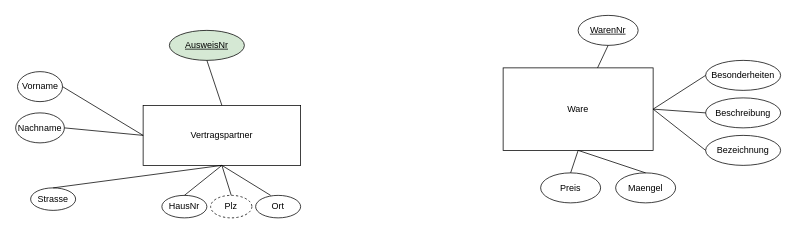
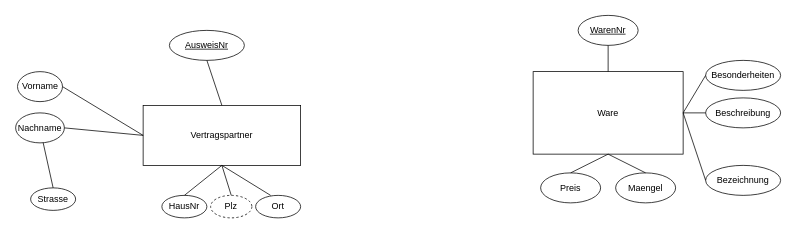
node "AusweisNr": fillcolor #d5e8d4 -> #ffffff
node "Ware": moved (578, 109) -> (608, 113)
node "Bezeichnung": moved (743, 150) -> (743, 180)
edge "Vertragspartner" -- "Strasse": now "Nachname" -- "Strasse"
